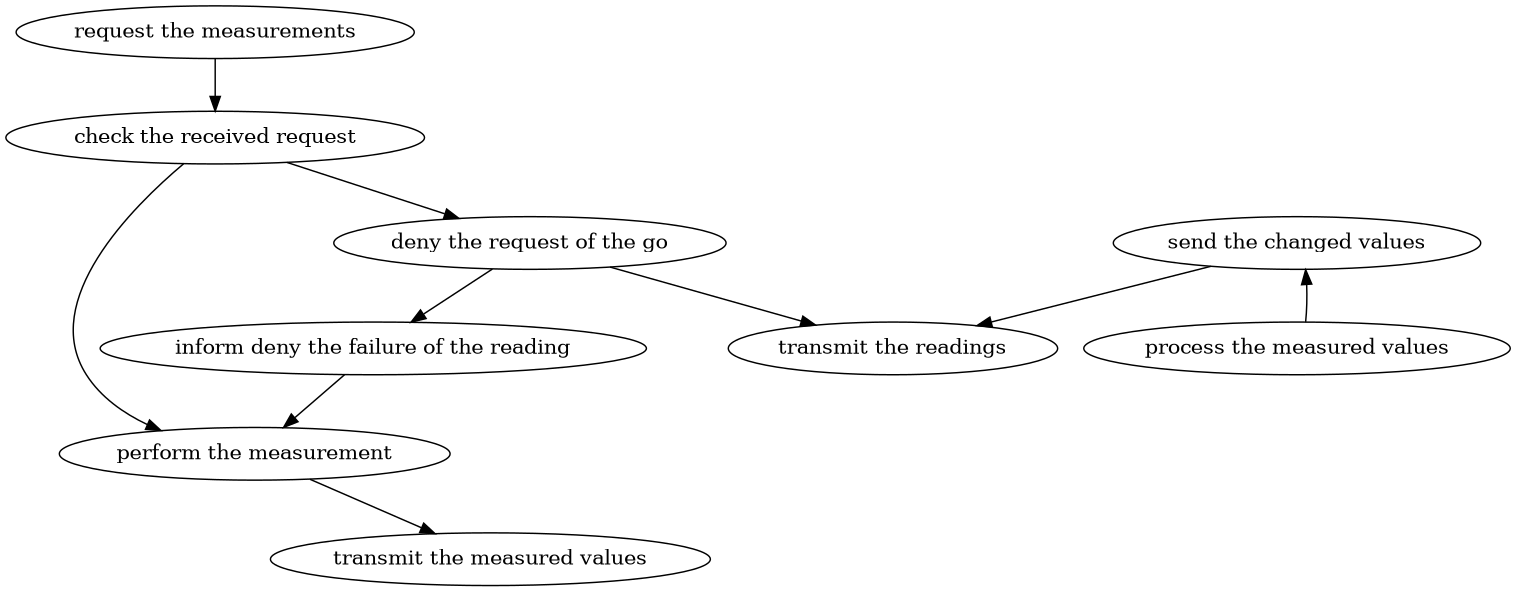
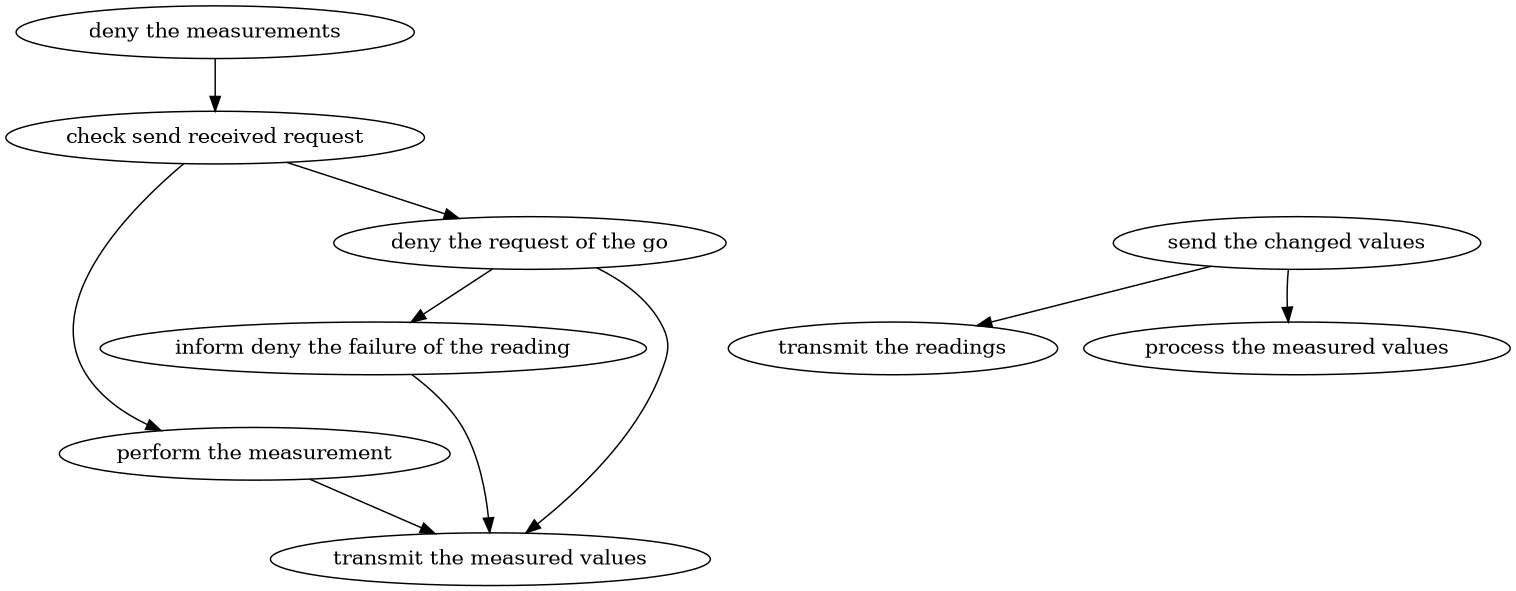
node "request the measurements": label "request the measurements" -> "deny the measurements"
node "check the received request": label "check the received request" -> "check send received request"
edge "deny the request of the go" -> "transmit the readings": now "deny the request of the go" -> "transmit the measured values"
edge "process the measured values" -> "send the changed values": reversed
edge "inform deny the failure of the reading" -> "perform the measurement": now "inform deny the failure of the reading" -> "transmit the measured values"
